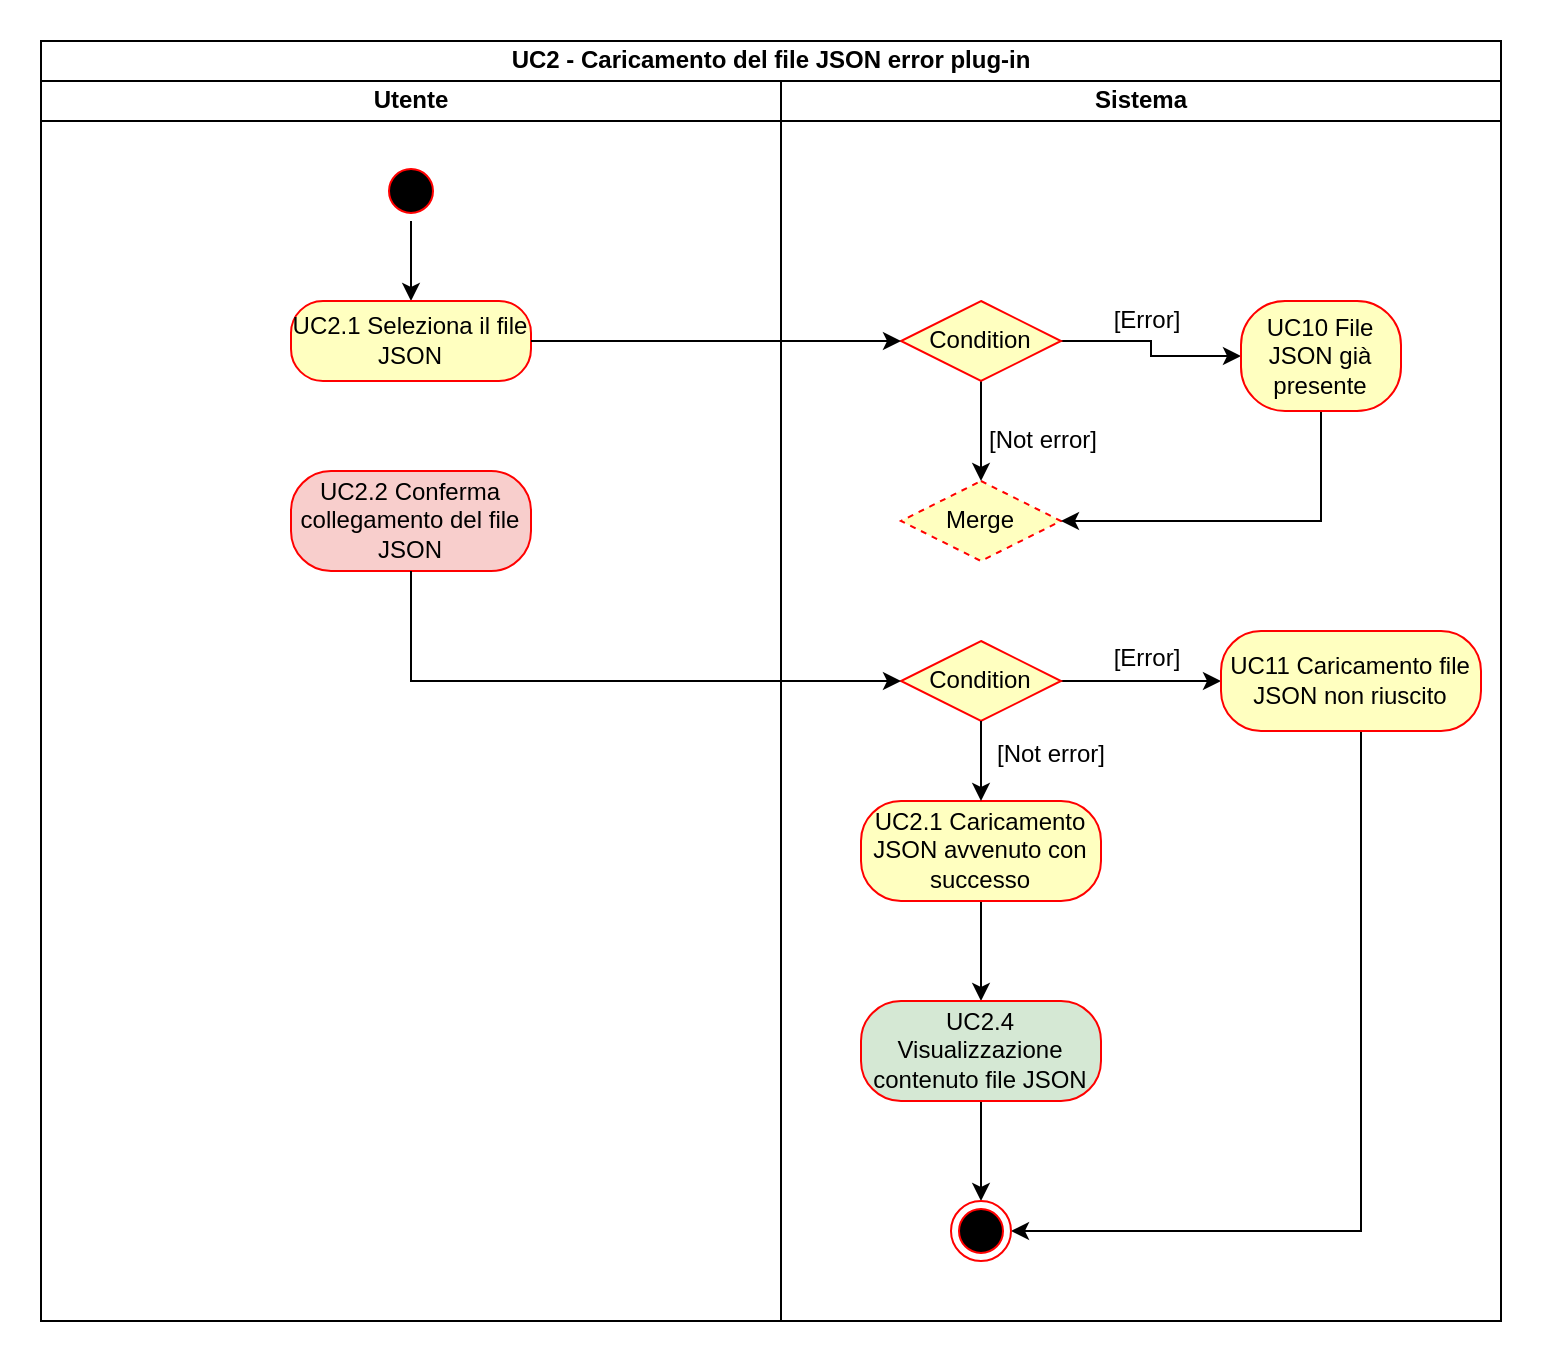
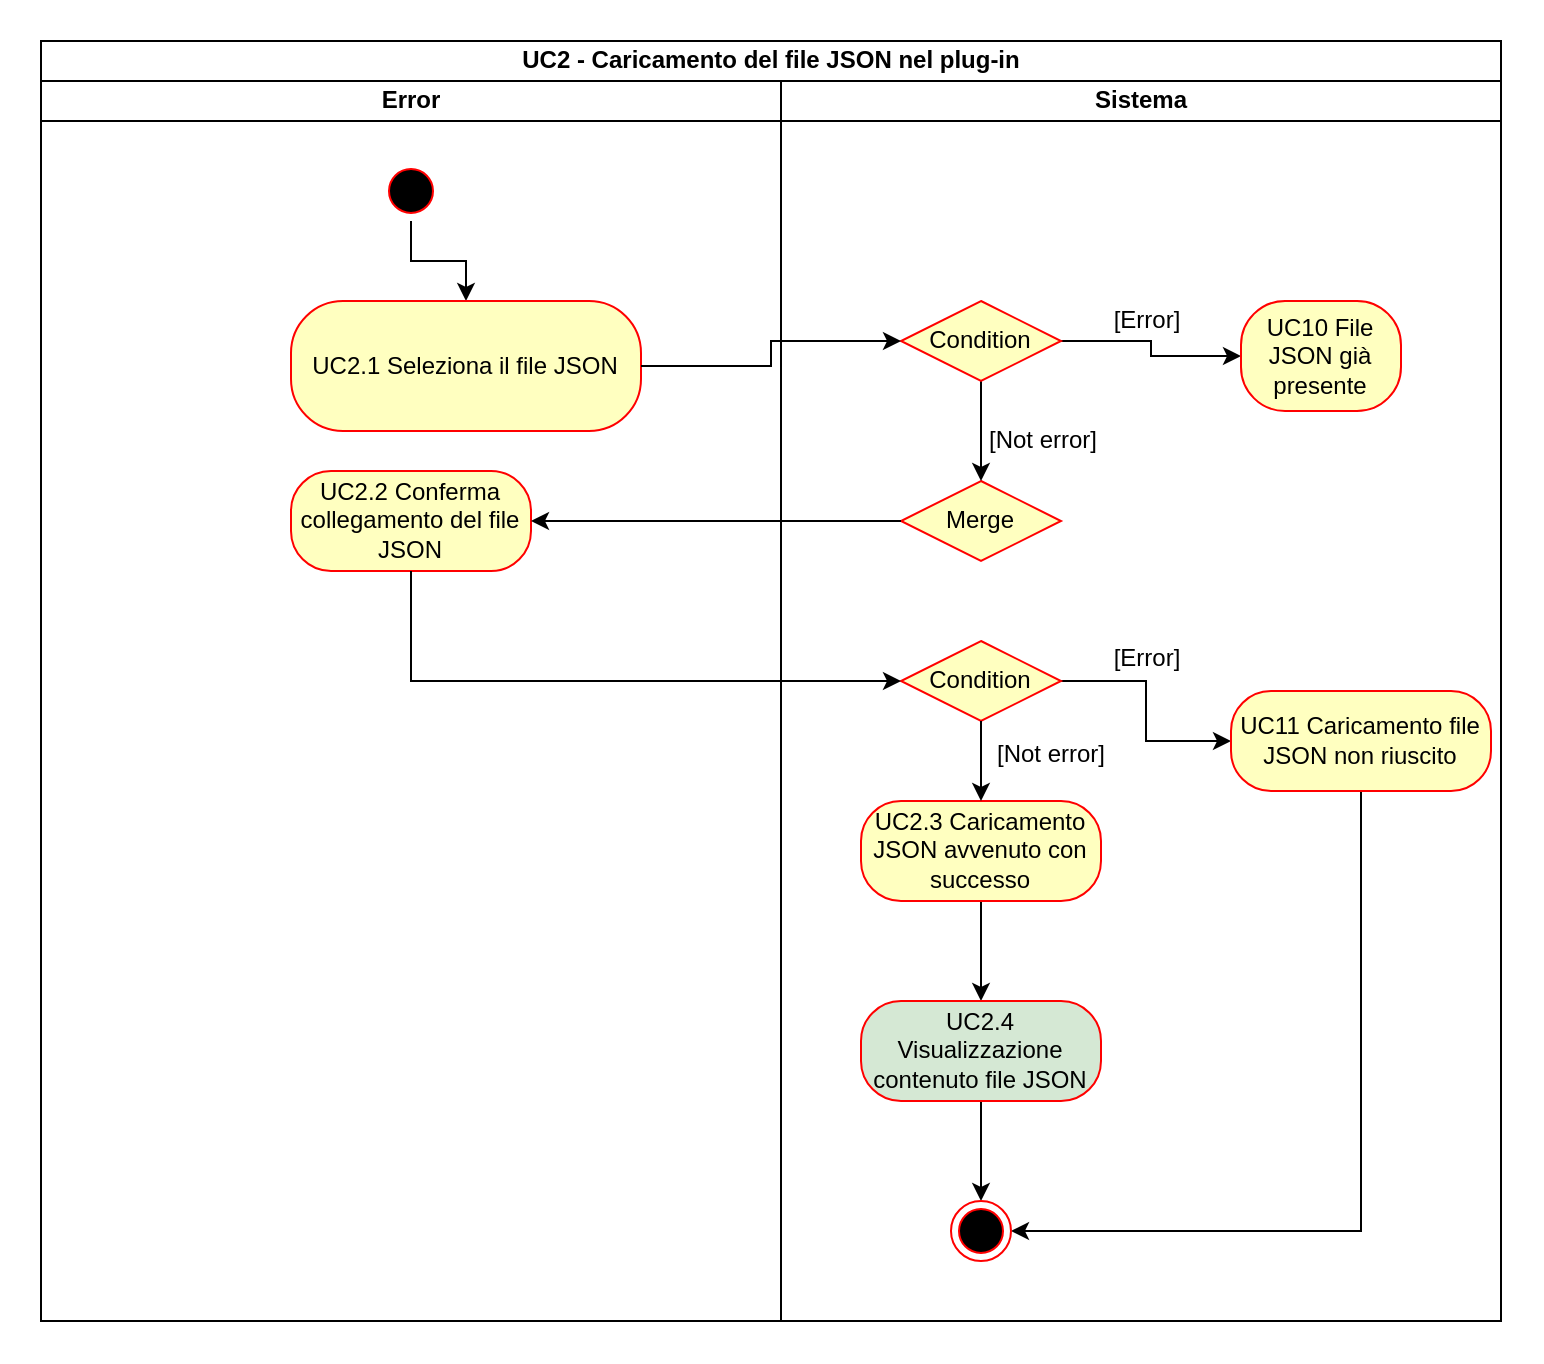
node "UC2 - Caricamento del file JSON error plug-in": label "UC2 - Caricamento del file JSON error plug-in" -> "UC2 - Caricamento del file JSON nel plug-in"
node "Utente": label "Utente" -> "Error"
node "UC2.1 Seleziona il file JSON": size 240x80 -> 350x130
node "UC2.2 Conferma collegamento del file JSON": fillcolor #f8cecc -> #ffffc0
edge "Merge" -> "UC2.2 Conferma collegamento del file JSON": added
node "Merge": style dashed -> solid
edge "UC10 File JSON già presente" -> "Merge": removed
node "UC11 Caricamento file JSON non riuscito": moved (1351, 681) -> (1361, 741)
node "UC2.1 Caricamento JSON avvenuto con successo": label "UC2.1 Caricamento JSON avvenuto con successo" -> "UC2.3 Caricamento JSON avvenuto con successo"
